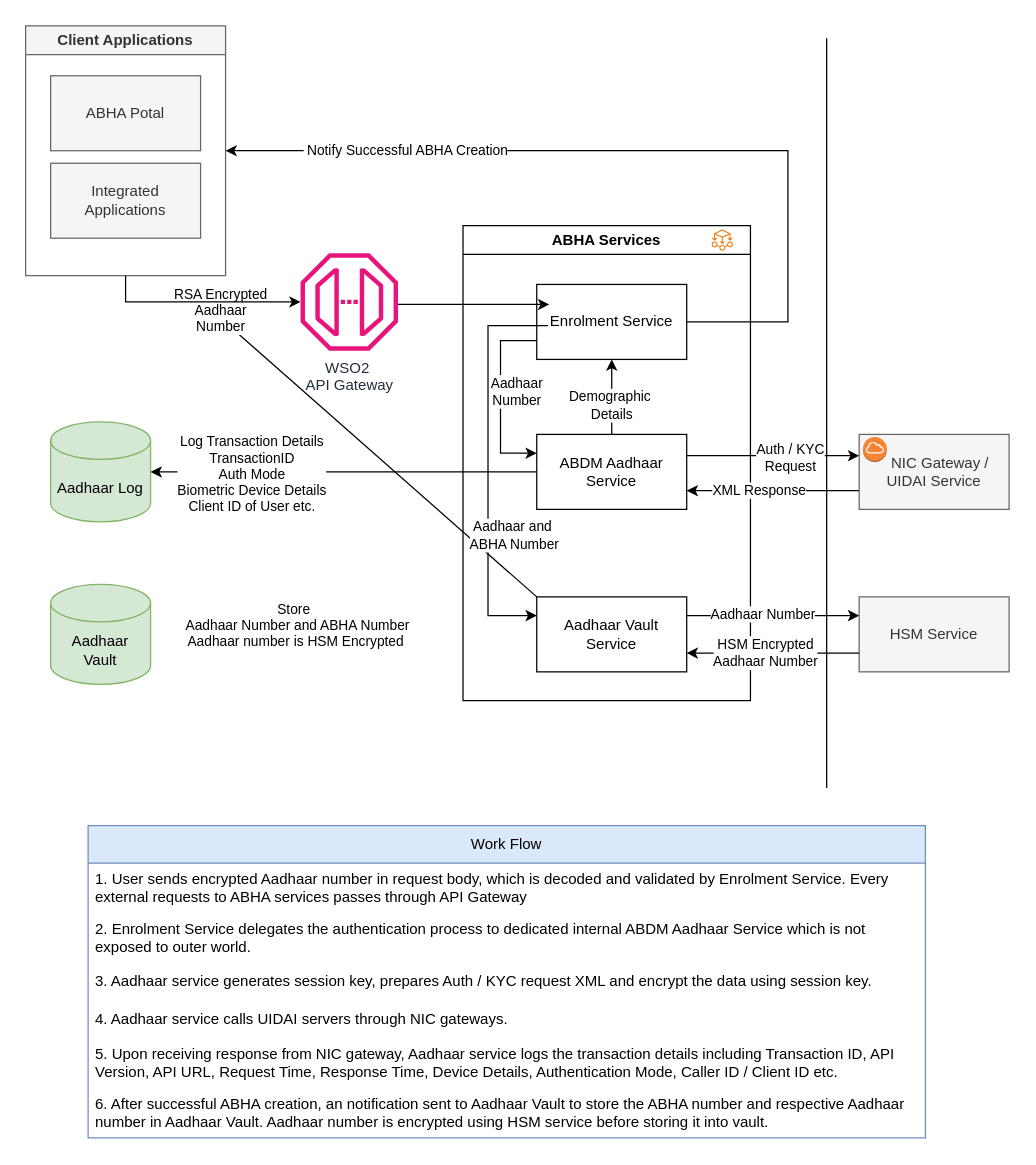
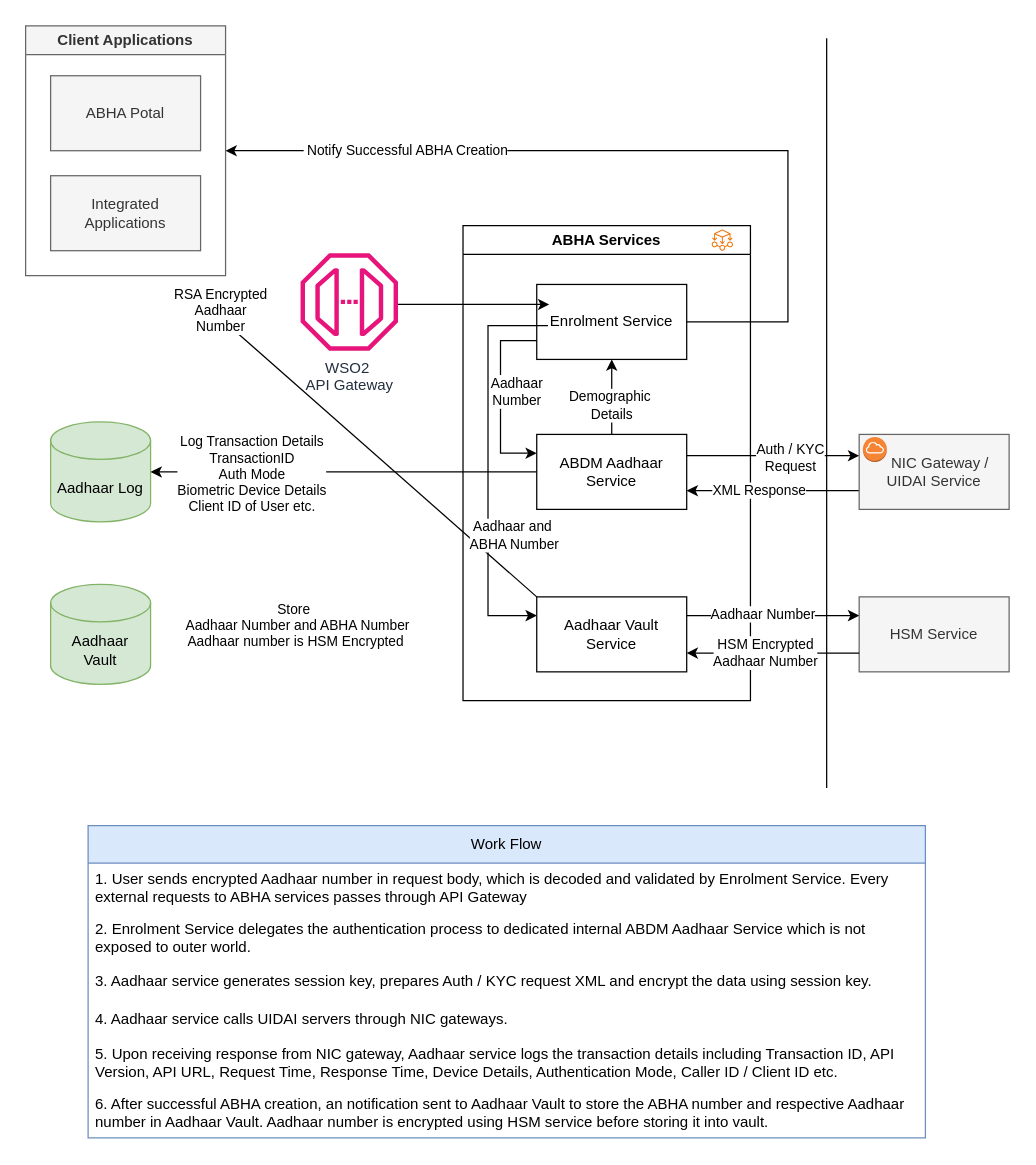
node "Integrated Applications": moved (126, 201) -> (126, 213)
edge "Client Applications" -> "WSO2 API Gateway": removed
